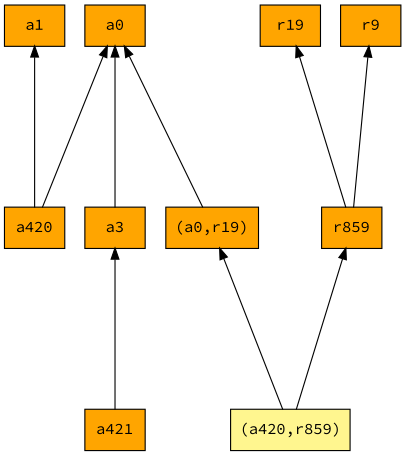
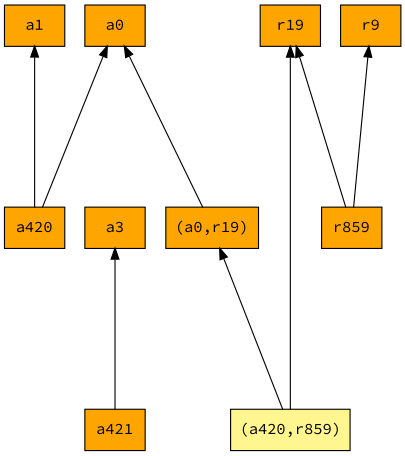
edge "a3" -> "a0": removed
edge "(a420,r859)" -> "r859": now "(a420,r859)" -> "r19"
